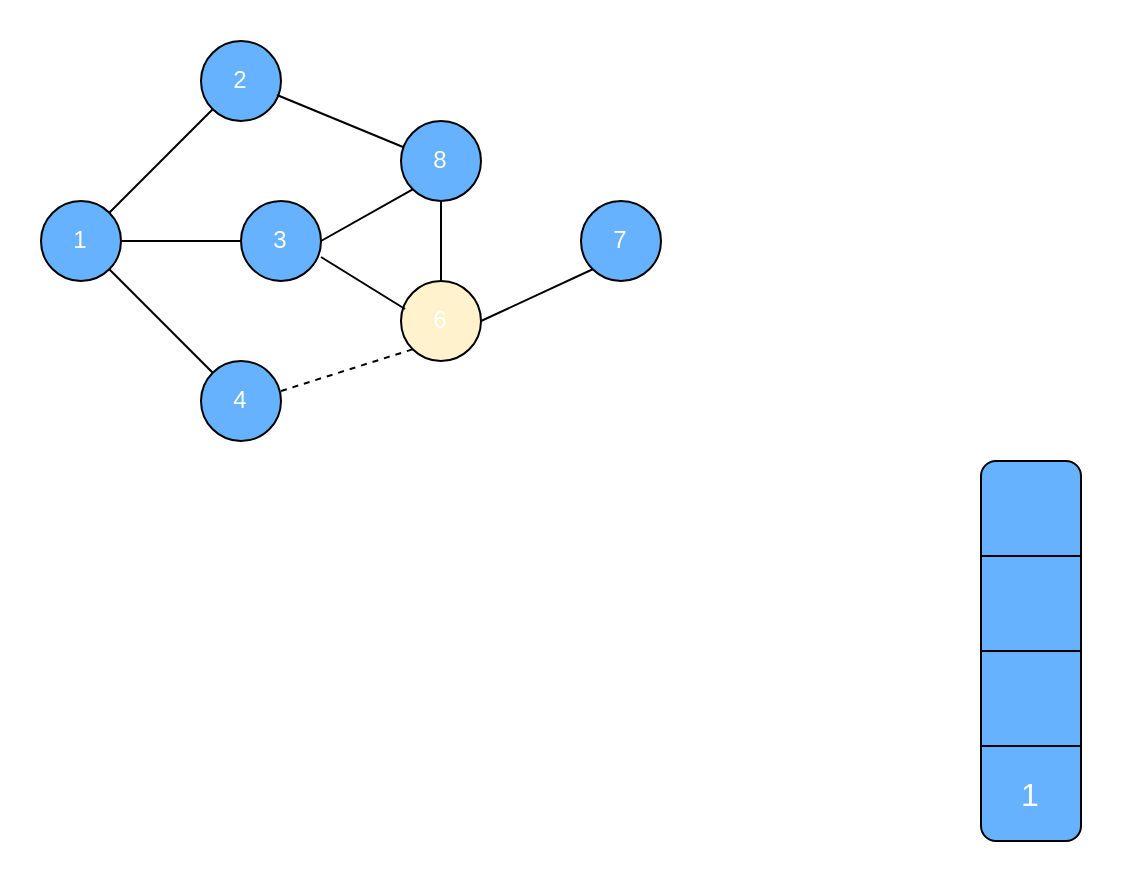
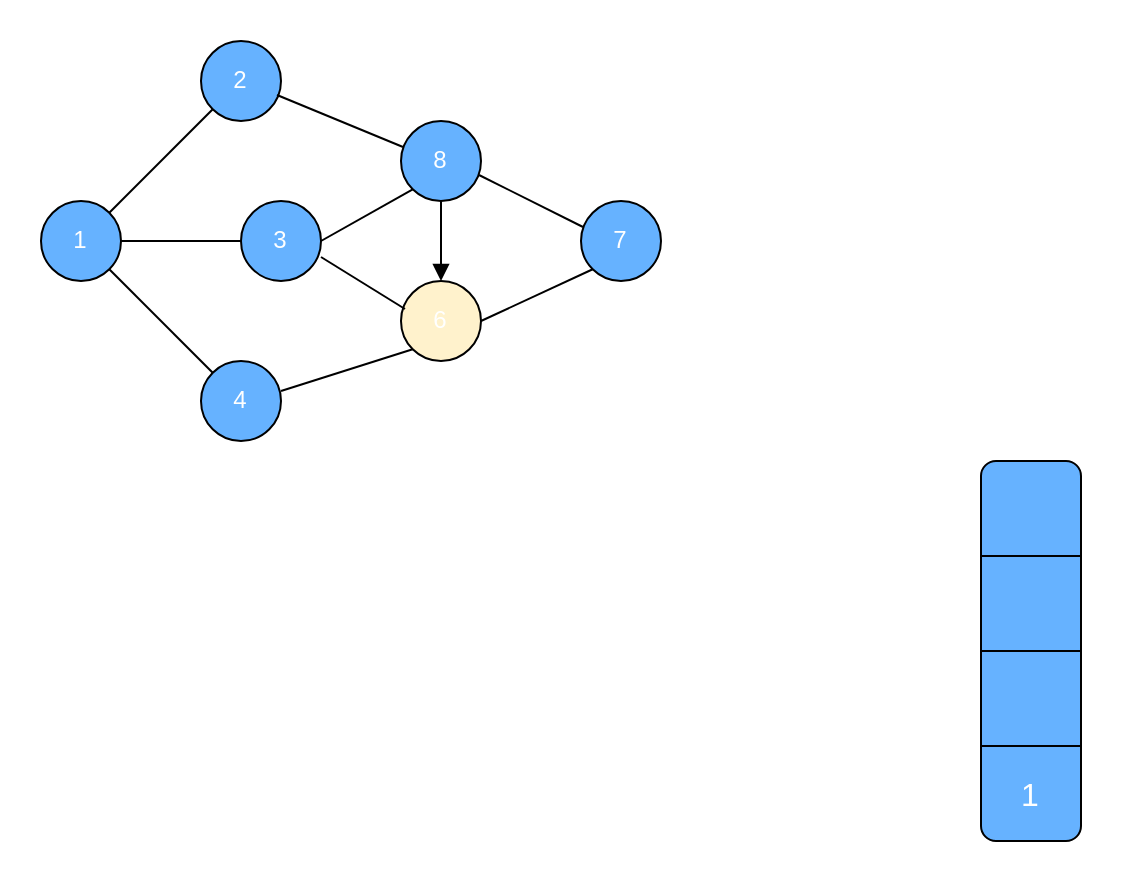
edge "8" -- "7": added
edge "8" -- "6": arrowhead none -> block
edge "6" -- "4": style dashed -> solid
